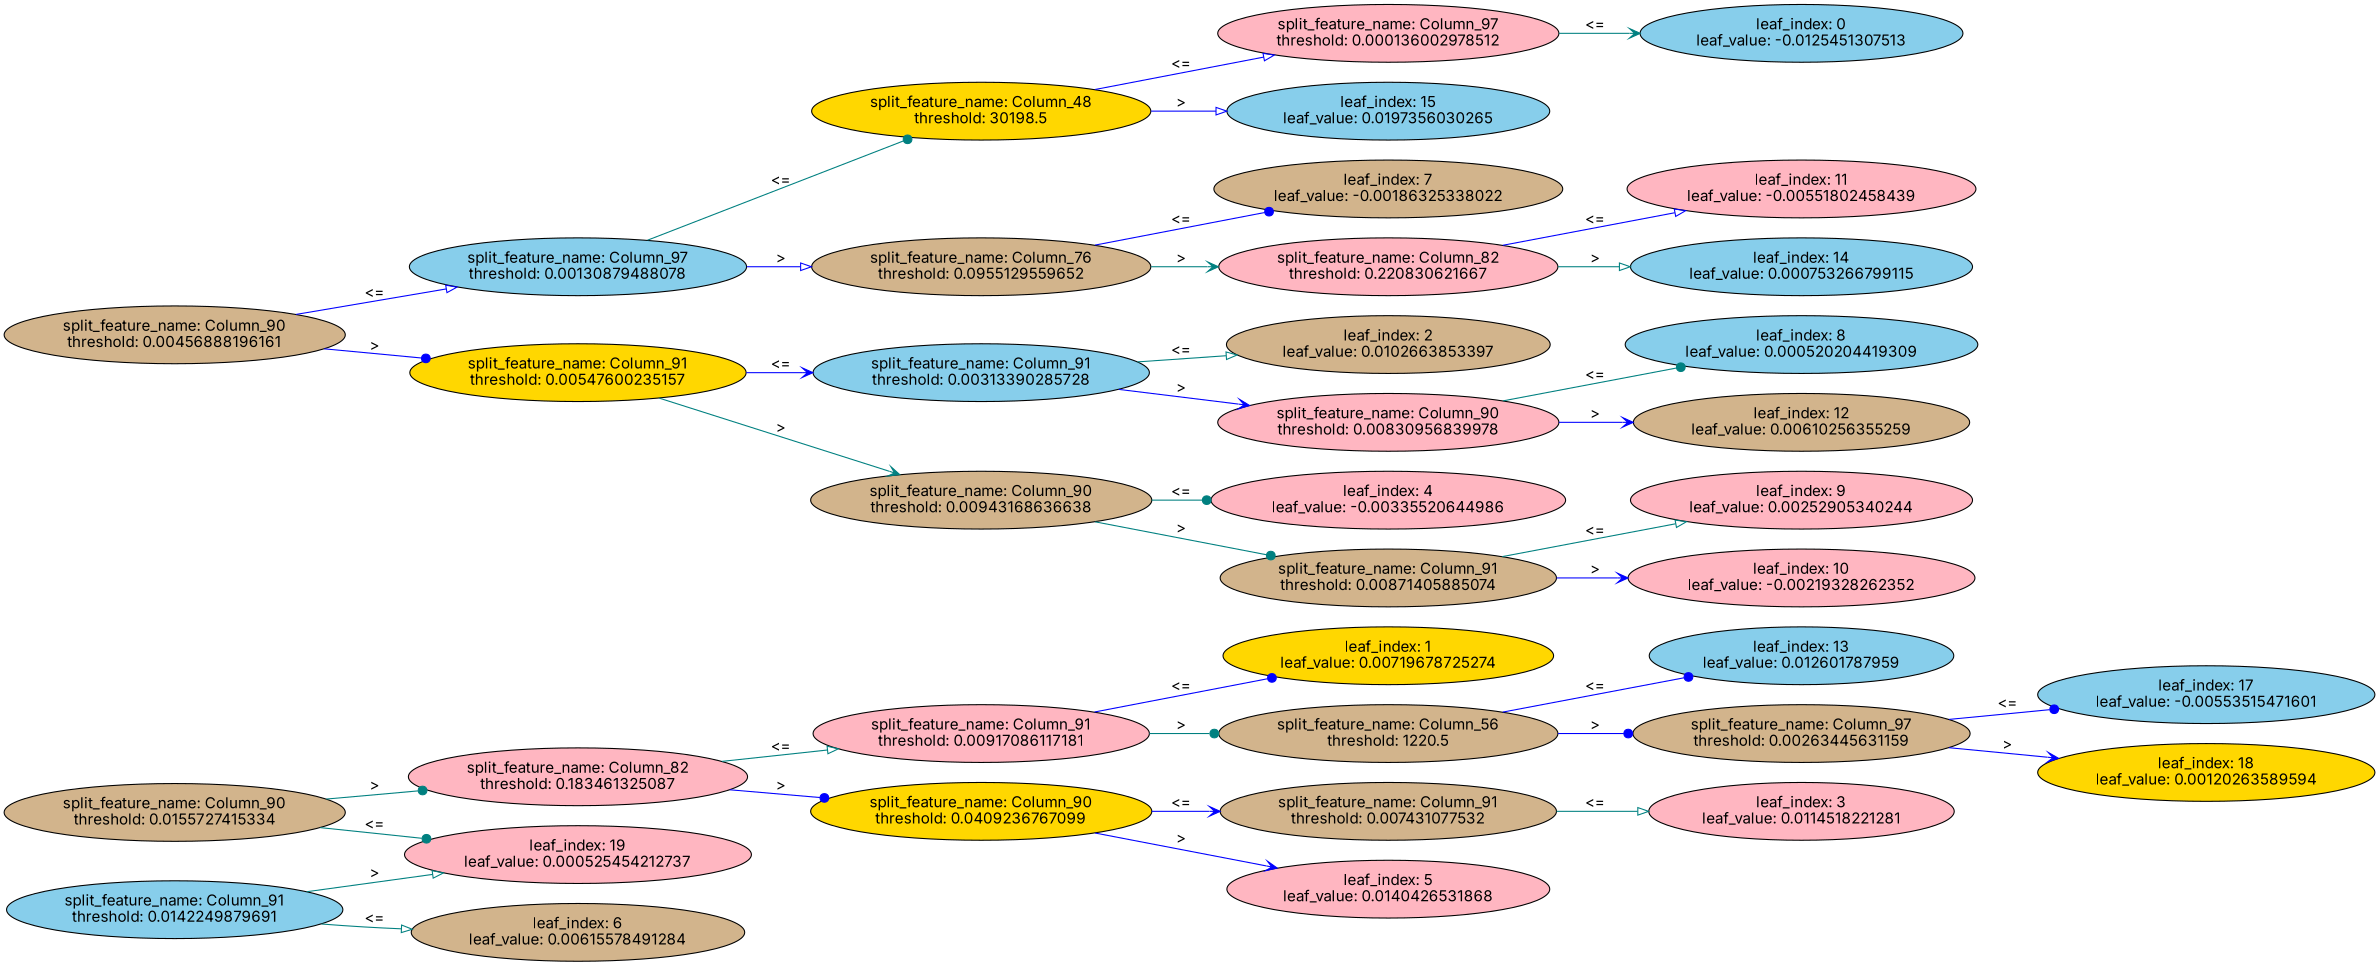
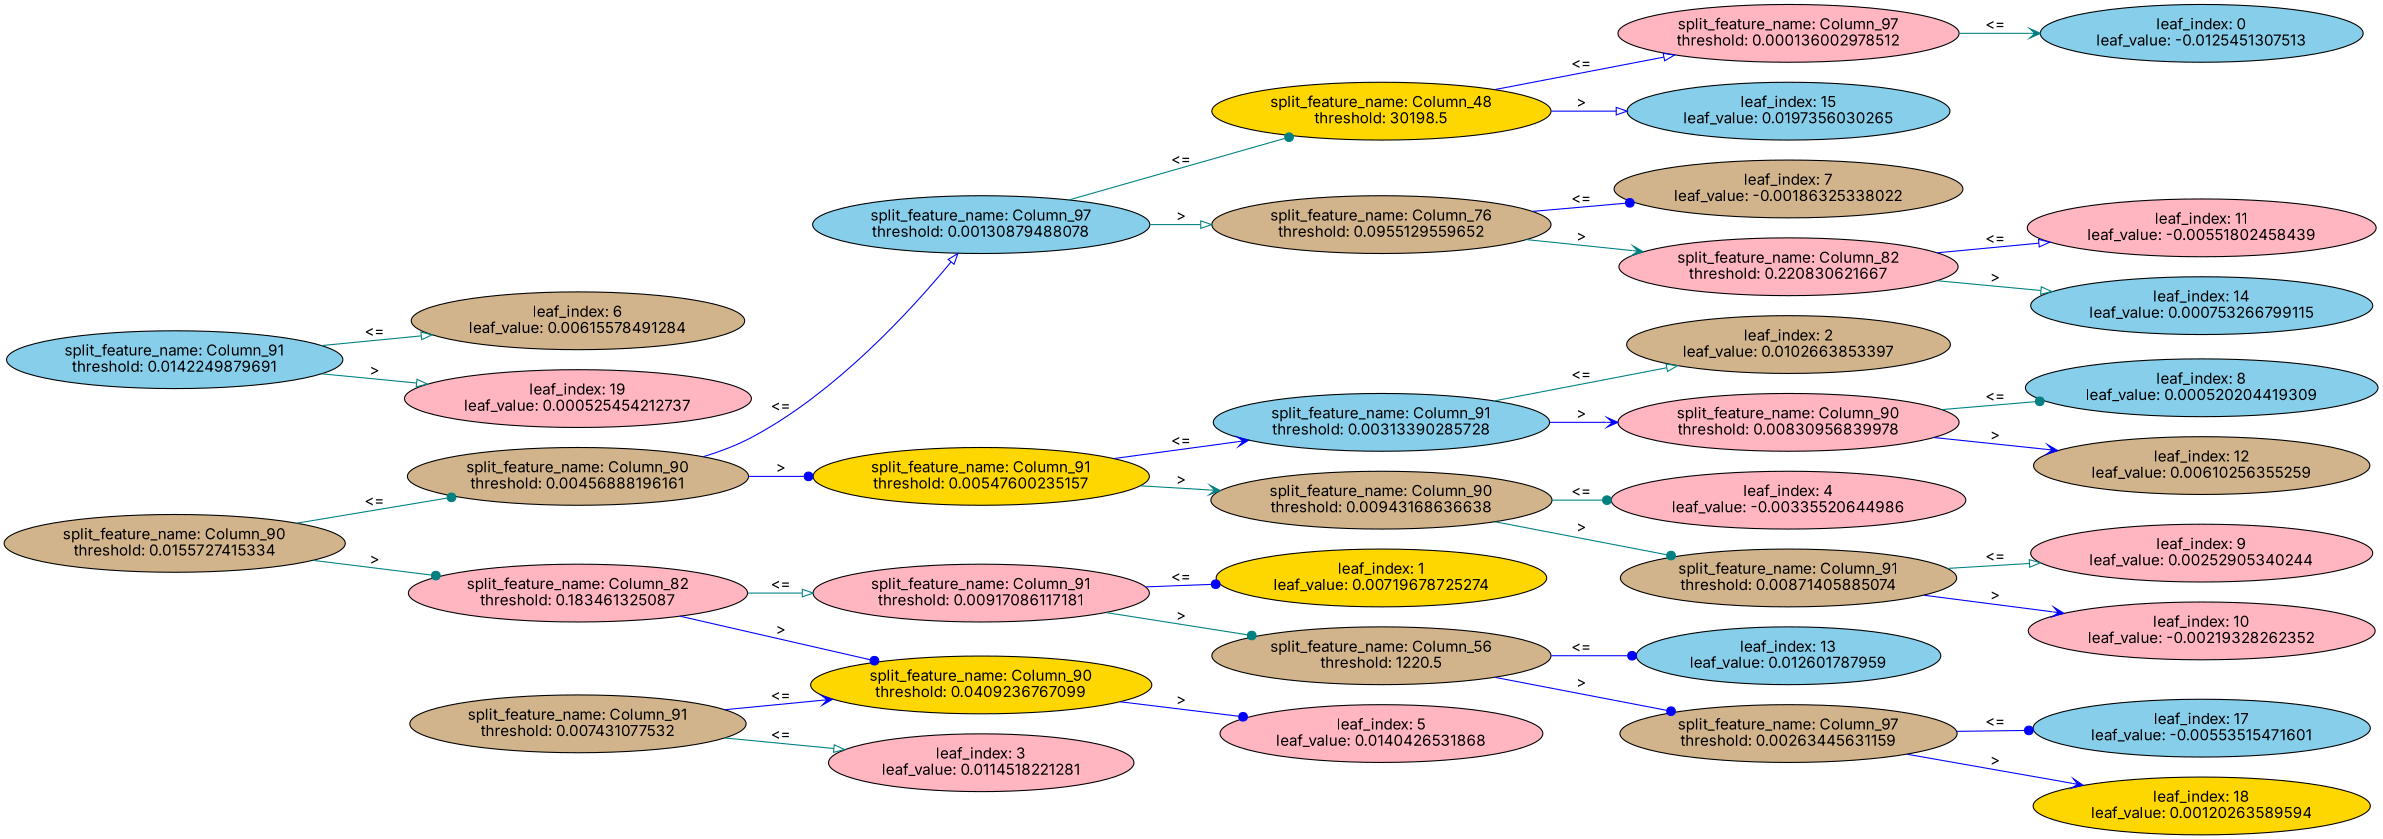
edge "split_feature_name: Column_97 threshold: 0.00130879488078" -> "split_feature_name: Column_76 threshold: 0.0955129559652": color blue -> teal
edge "split_feature_name: Column_90 threshold: 0.0409236767099" -> "split_feature_name: Column_91 threshold: 0.007431077532": reversed
edge "split_feature_name: Column_90 threshold: 0.0155727415334" -> "leaf_index: 19 leaf_value: 0.000525454212737": now "split_feature_name: Column_90 threshold: 0.0155727415334" -> "split_feature_name: Column_90 threshold: 0.00456888196161"
edge "split_feature_name: Column_90 threshold: 0.0409236767099" -> "leaf_index: 5 leaf_value: 0.0140426531868": arrowhead vee -> dot
